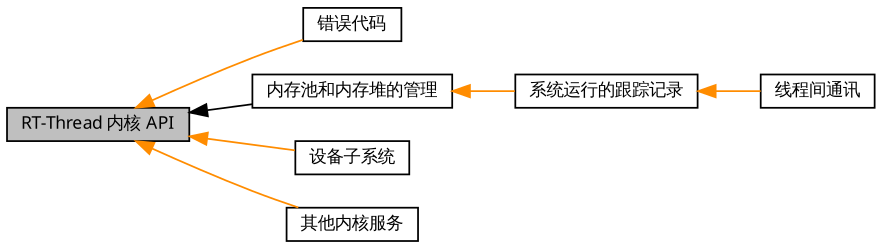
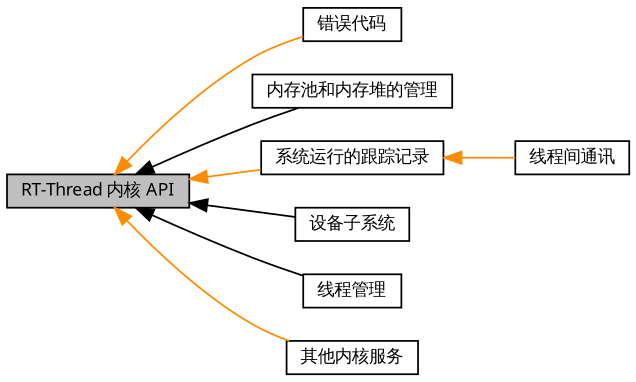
edge "系统运行的跟踪记录" -> "内存池和内存堆的管理": now "系统运行的跟踪记录" -> "RT-Thread 内核 API"
edge "设备子系统" -> "RT-Thread 内核 API": color darkorange -> black
node "线程管理": added
